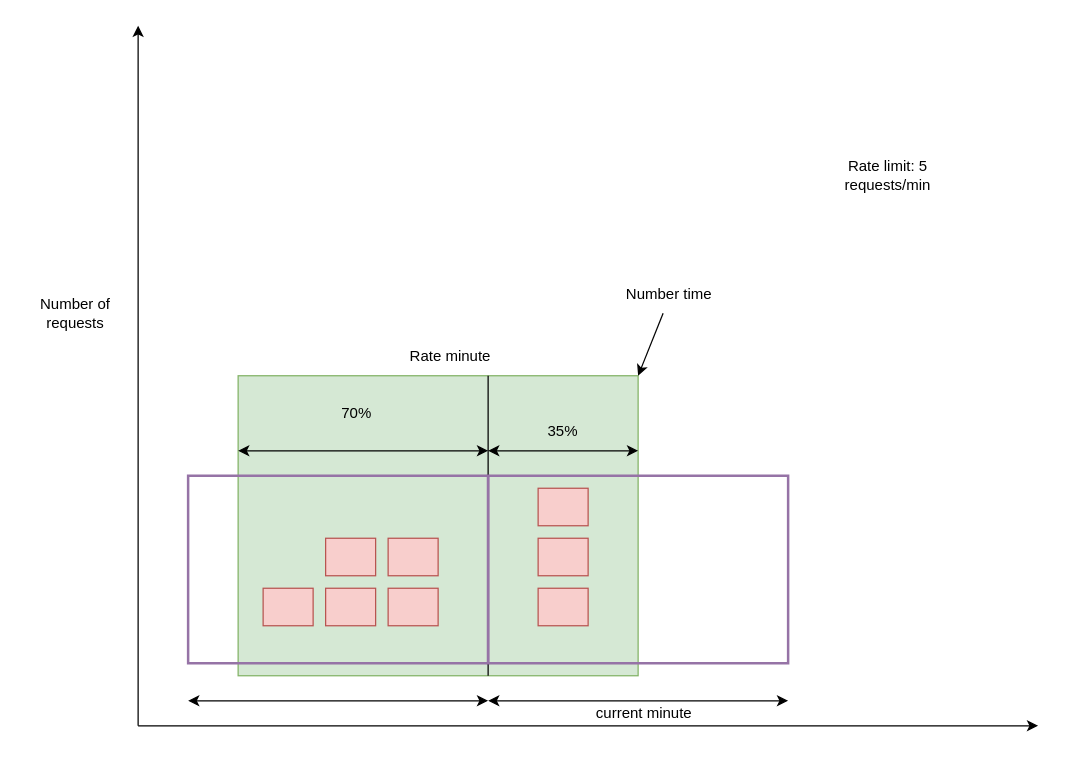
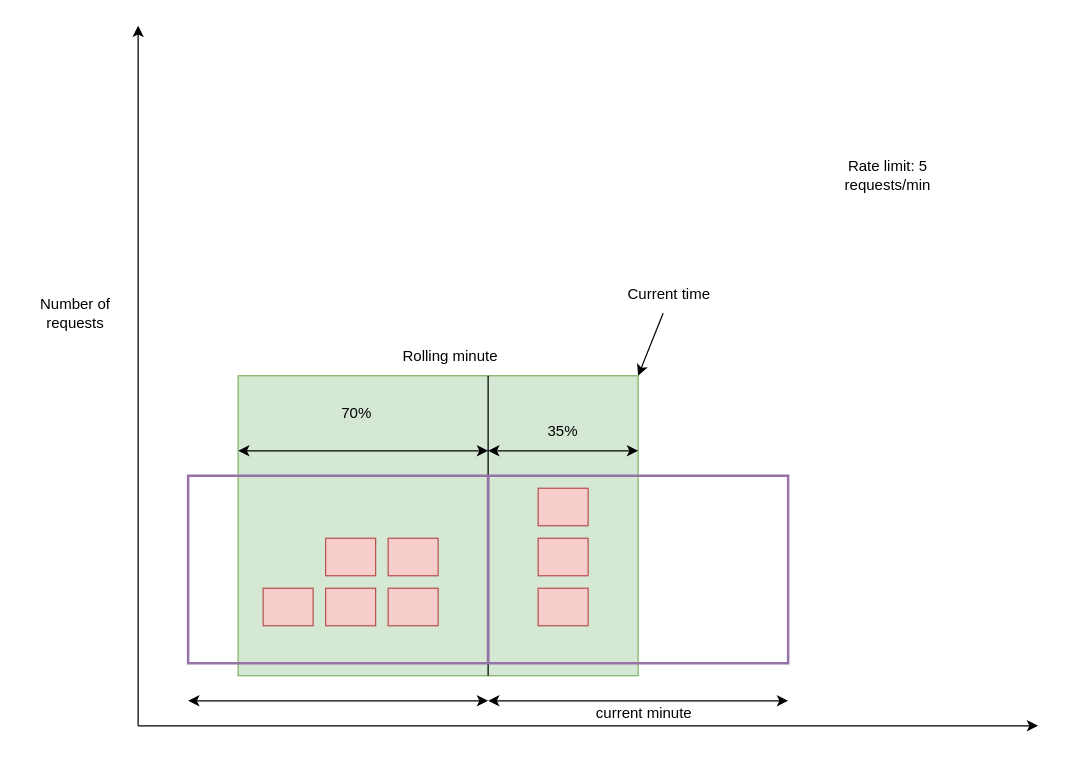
node "Number time": label "Number time" -> "Current time"
node "Rate minute": label "Rate minute" -> "Rolling minute"
